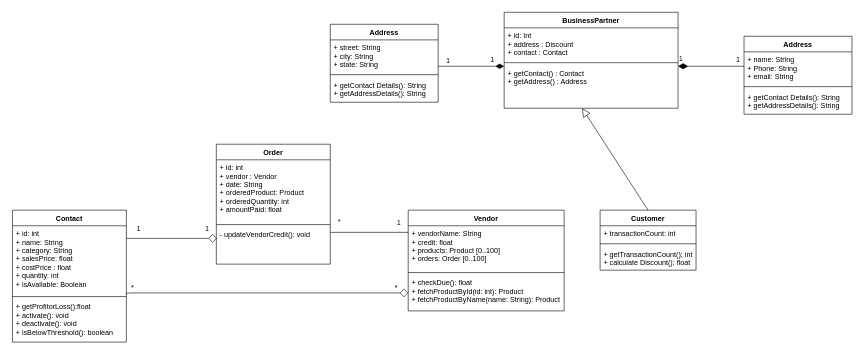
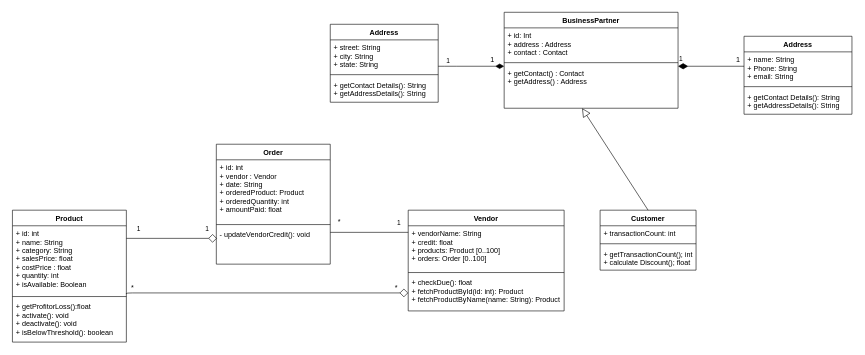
node "+ id: Int + address : Discount + contact : Contact": label "+ id: Int + address : Discount + contact : Contact" -> "+ id: Int + address : Address + contact : Contact"
node "Contact": label "Contact" -> "Product"
